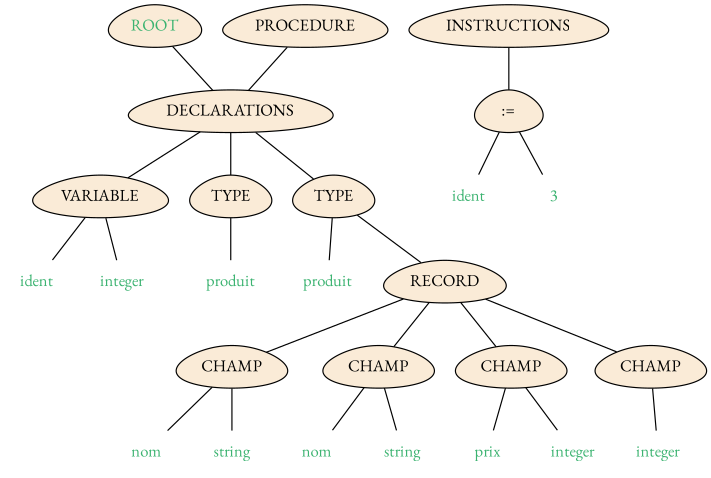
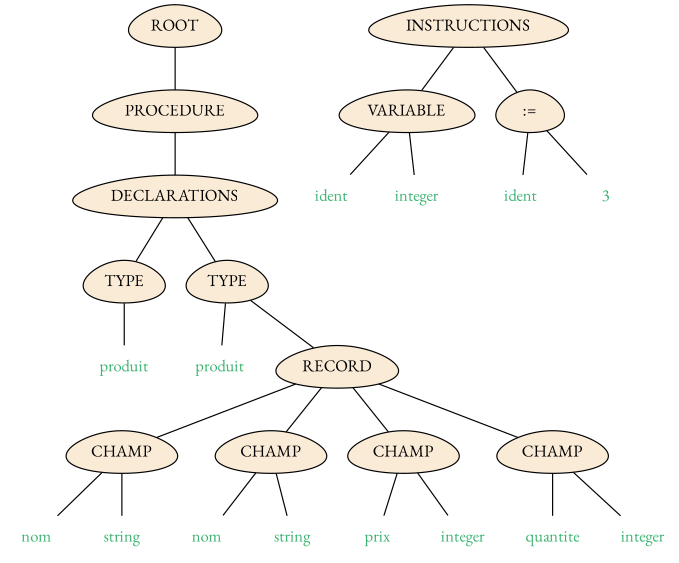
node "ROOT": fontcolor mediumseagreen -> black
edge "ROOT" -- "DECLARATIONS": now "ROOT" -- "PROCEDURE"
edge "DECLARATIONS" -- "VARIABLE": now "INSTRUCTIONS" -- "VARIABLE"
node "quantite": added
